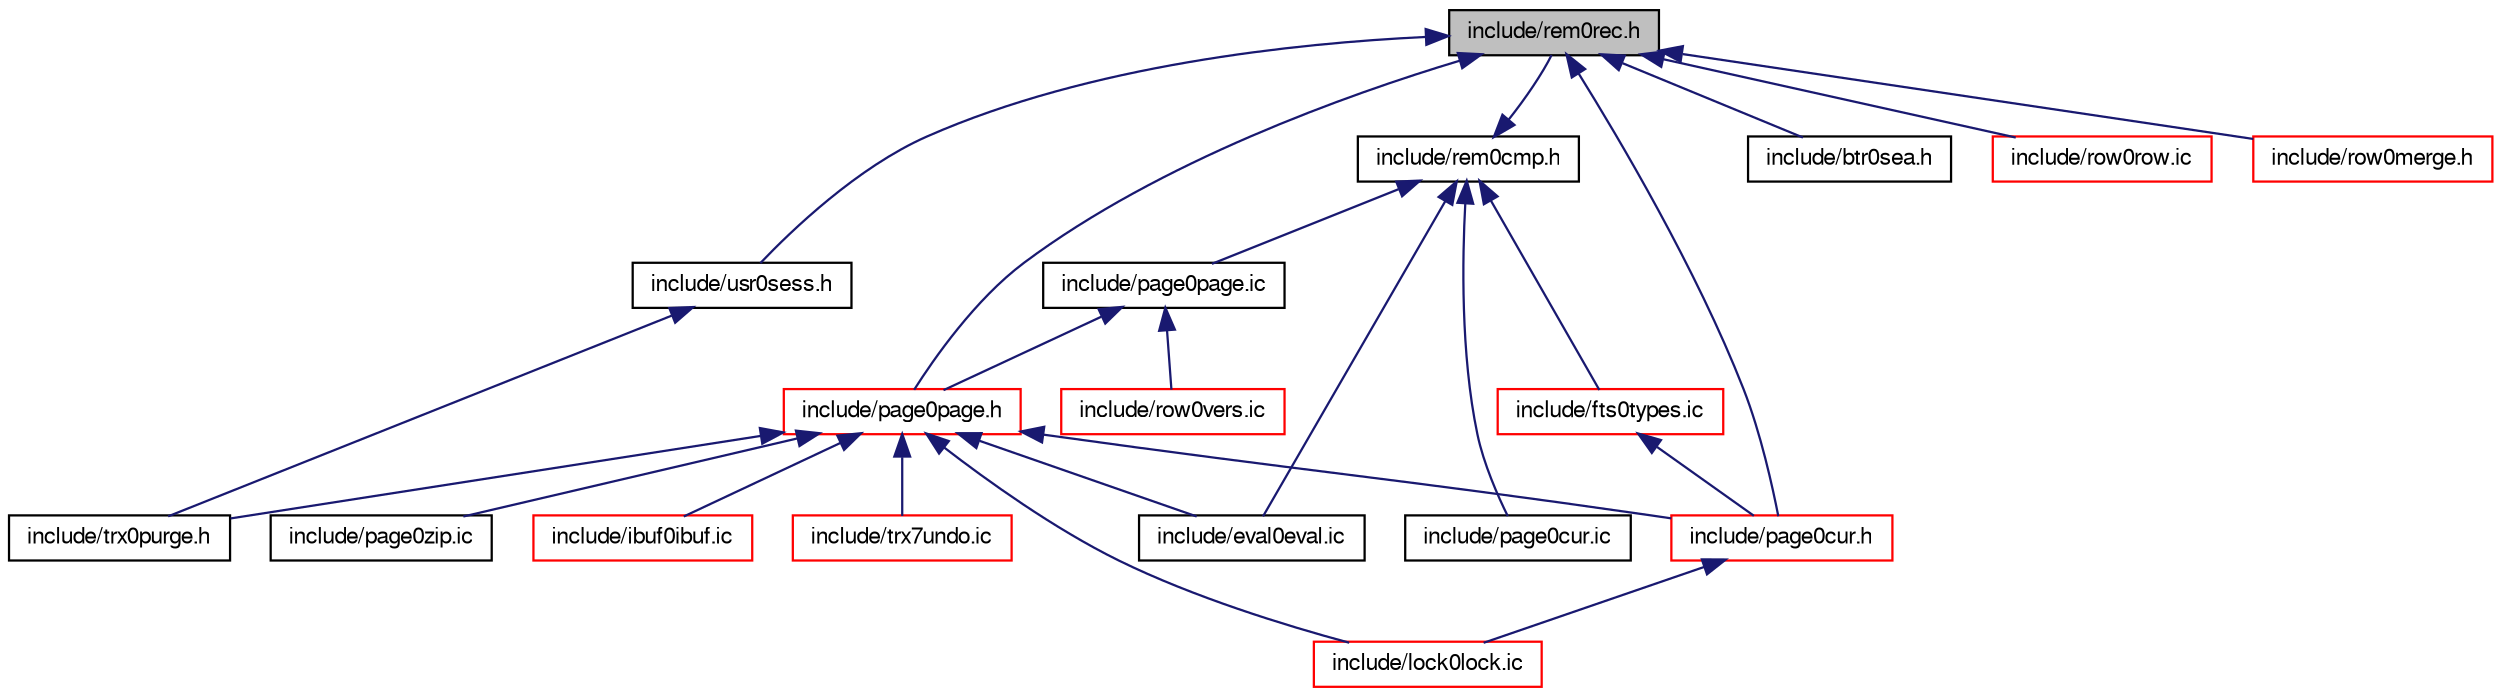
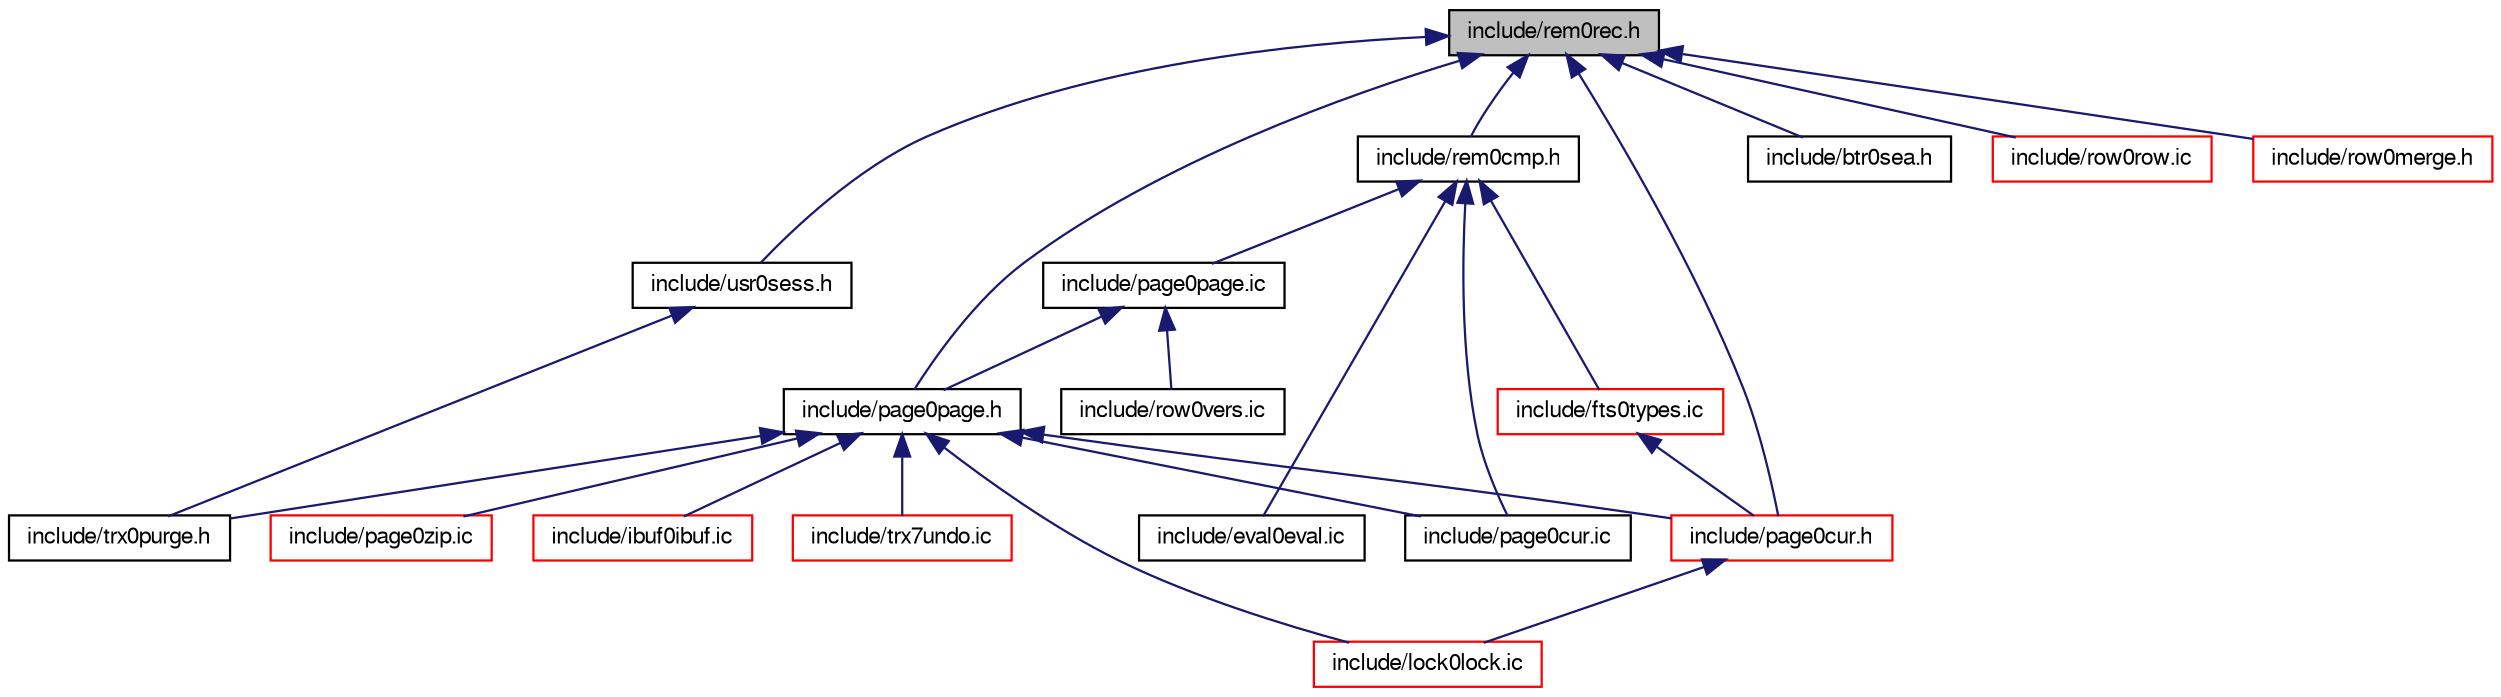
edge "include/rem0rec.h" -> "include/rem0cmp.h": reversed
node "include/page0page.h": color red -> black
node "include/row0vers.ic": color red -> black
edge "include/eval0eval.ic" -> "include/page0page.h": now "include/page0cur.ic" -> "include/page0page.h"
node "include/page0zip.ic": color black -> red
